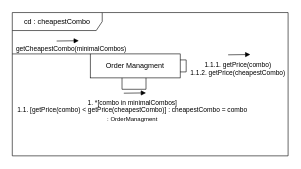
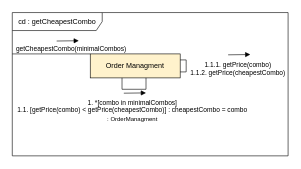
node "cd : cheapestCombo": label "cd : cheapestCombo" -> "cd : getCheapestCombo"
node "Order Managment": fillcolor #ffffff -> #fff2cc
